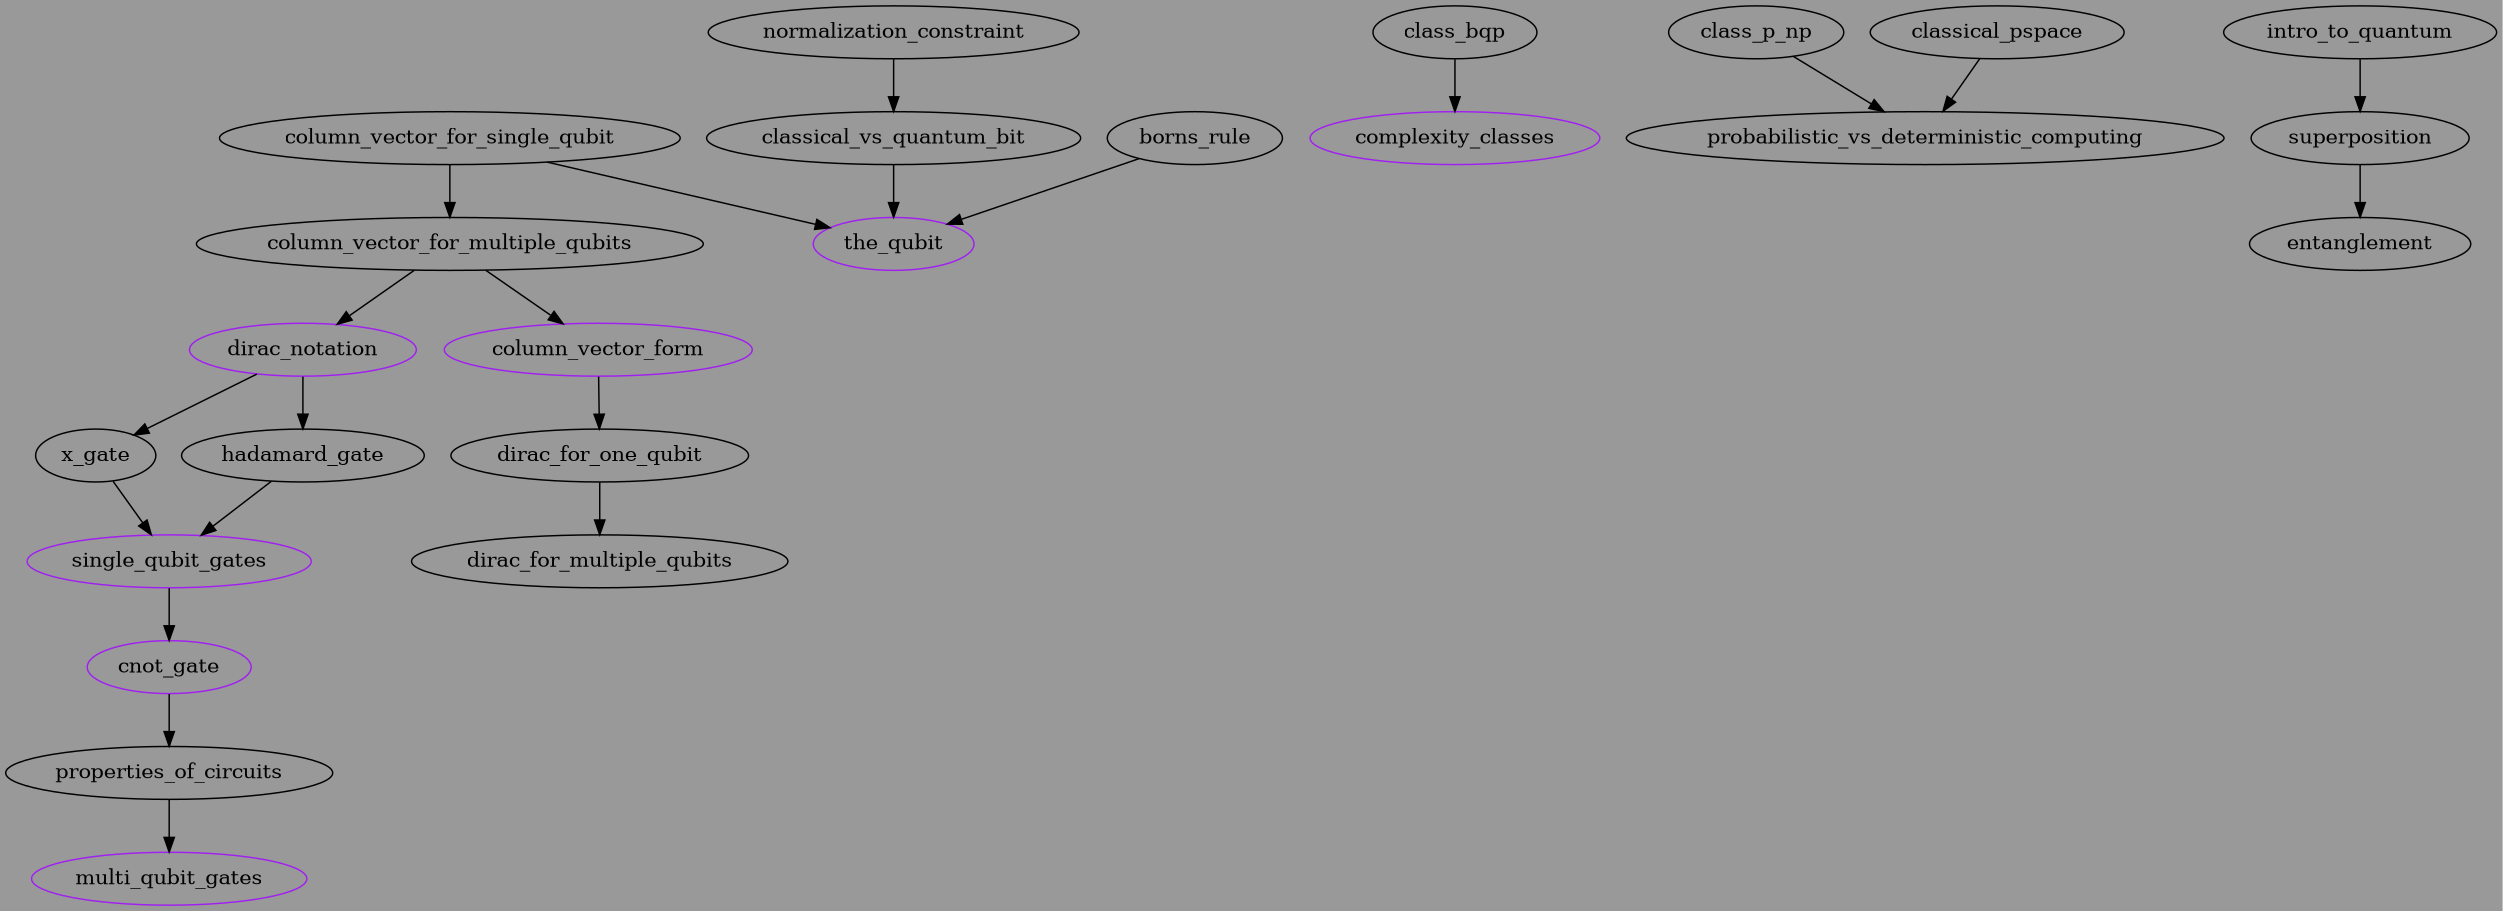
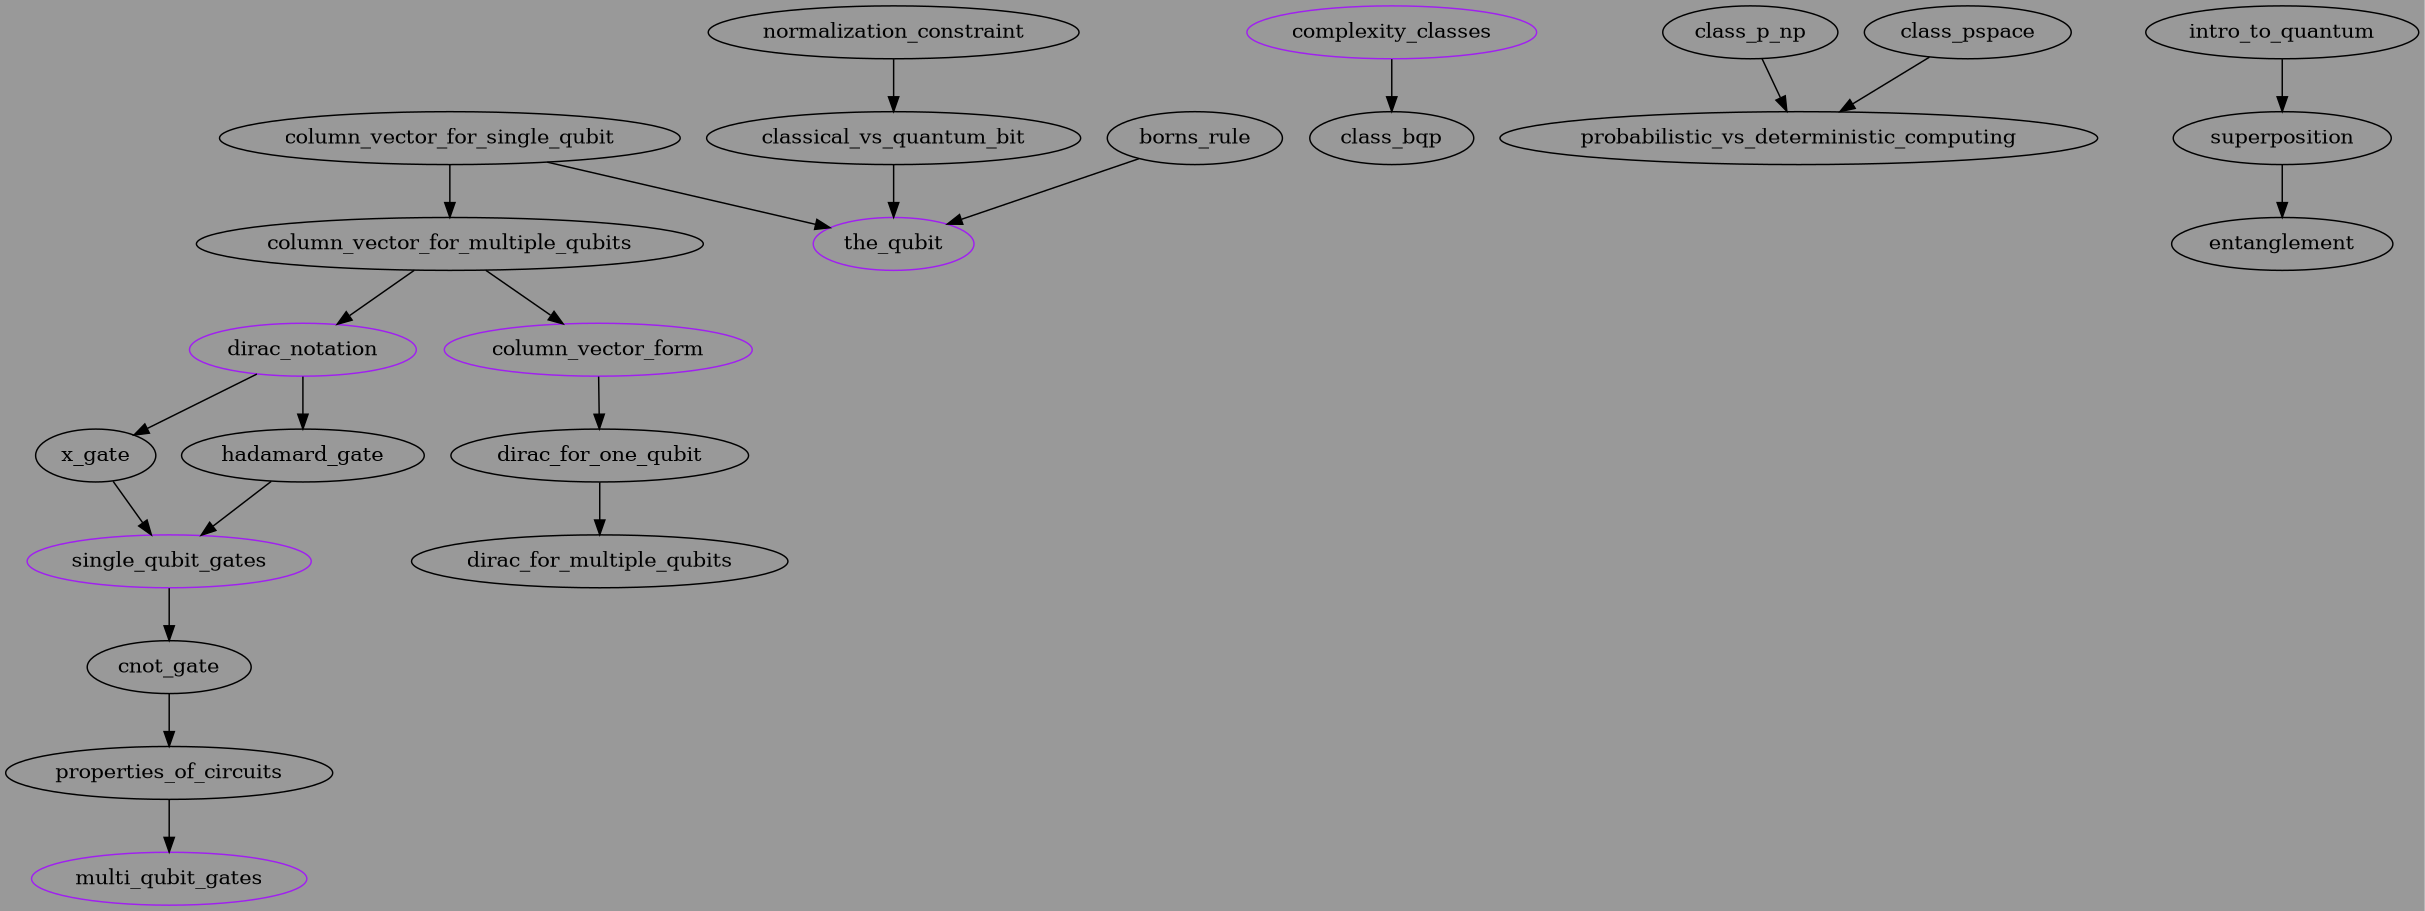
node "classical_pspace": label "classical_pspace" -> "class_pspace"
edge "class_bqp" -> "complexity_classes": reversed
node "cnot_gate": color purple -> black
